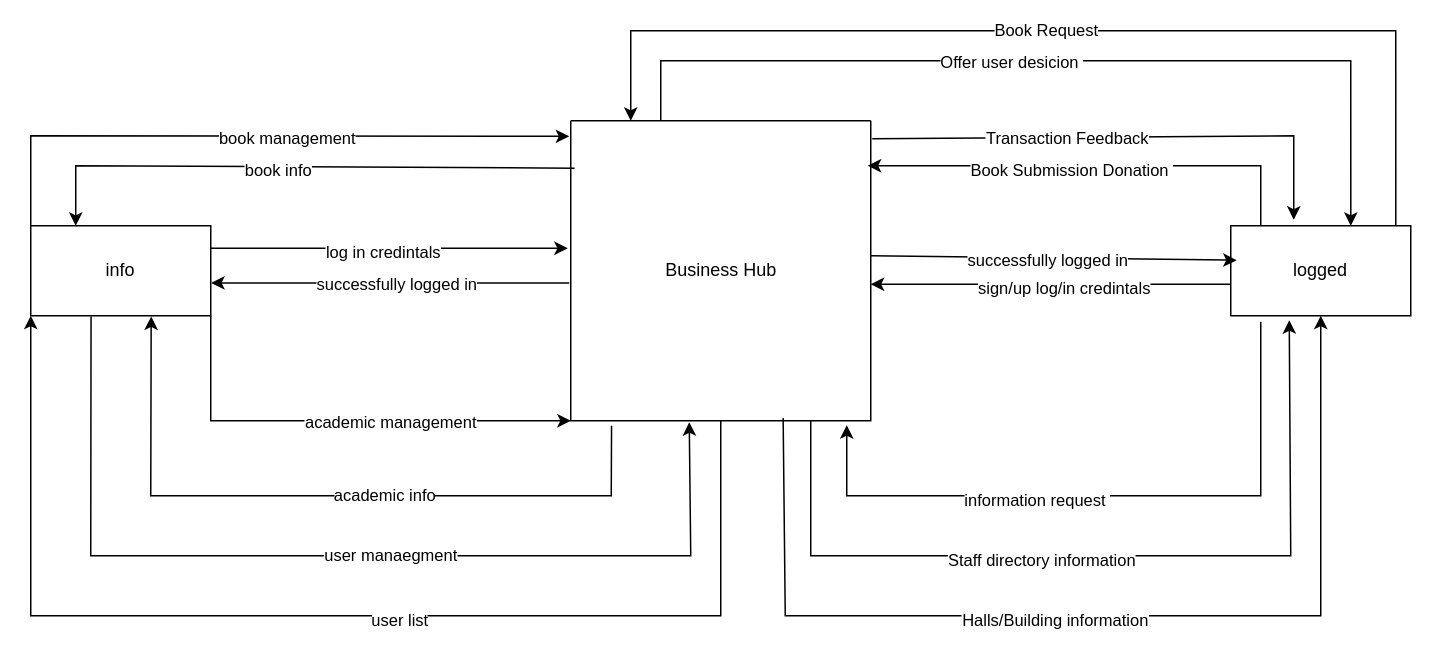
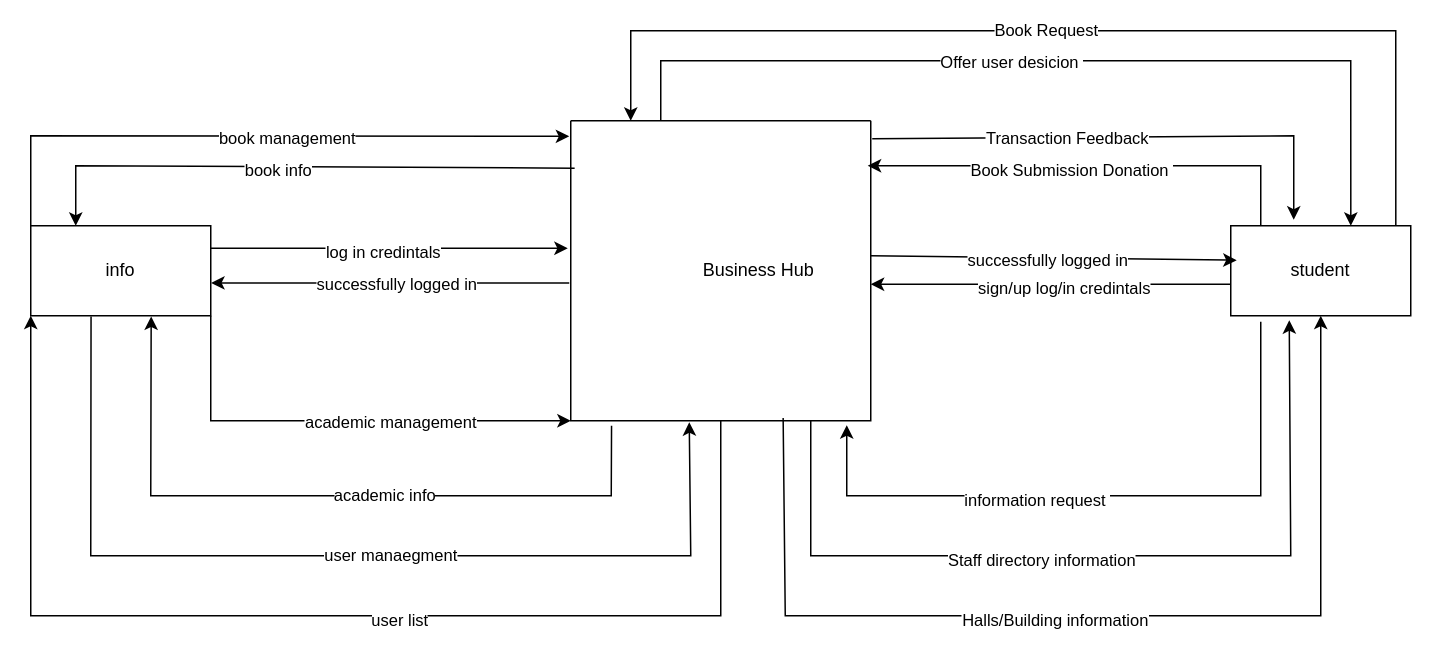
node "Business Hub": moved (721, 271) -> (758, 271)
node "logged": label "logged" -> "student"
